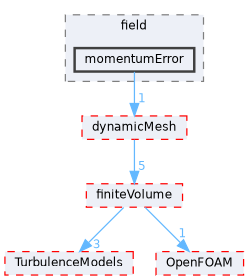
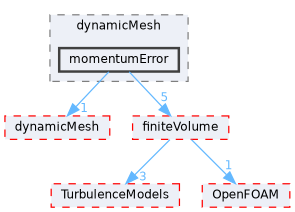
cluster "field": label "field" -> "dynamicMesh"
edge "dynamicMesh" -> "finiteVolume": now "momentumError" -> "finiteVolume"
